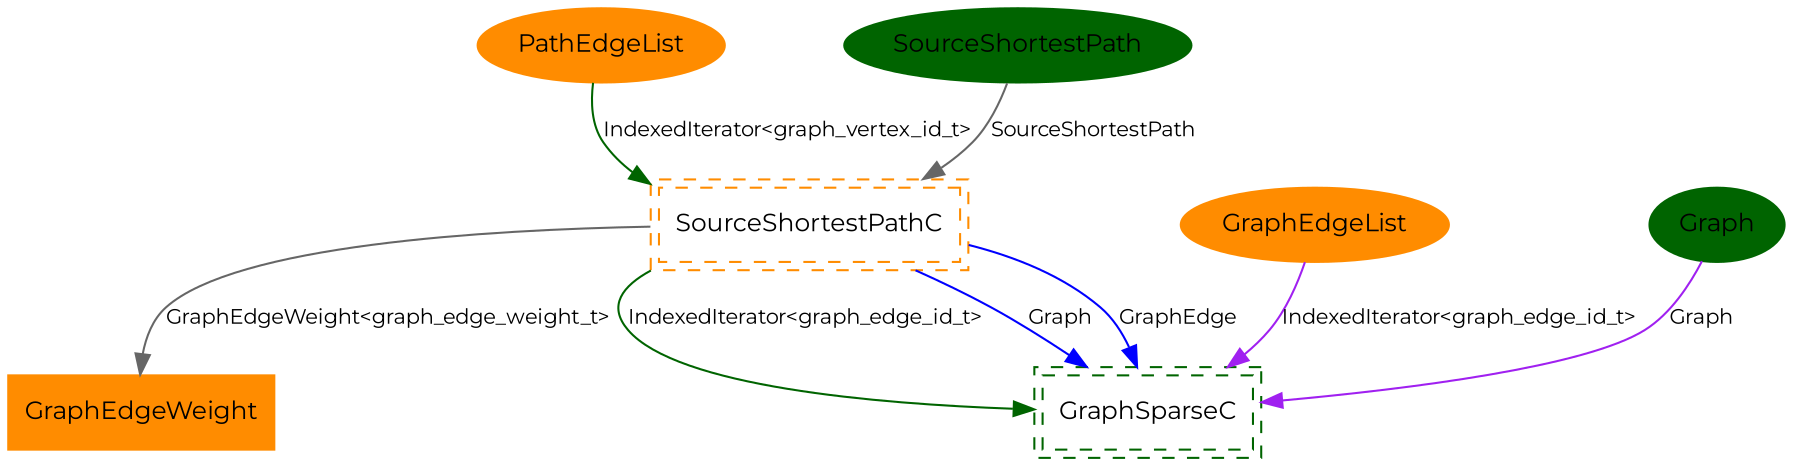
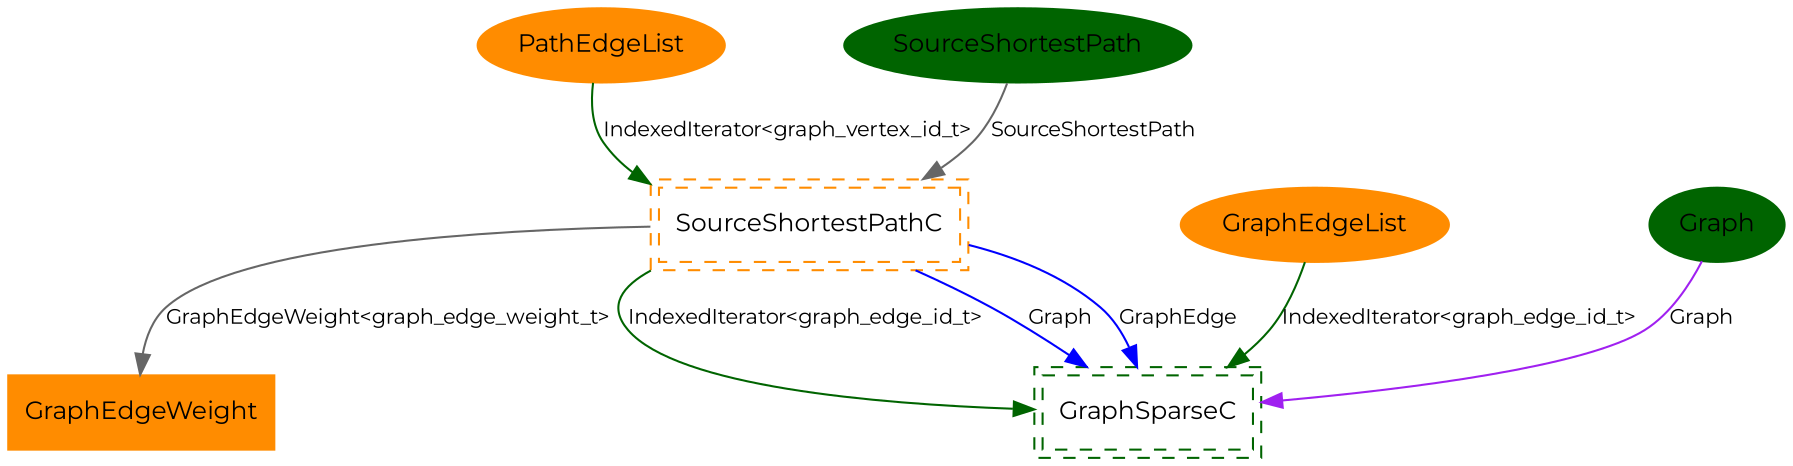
edge "GraphEdgeList" -> "GraphSparseC": color purple -> darkgreen
